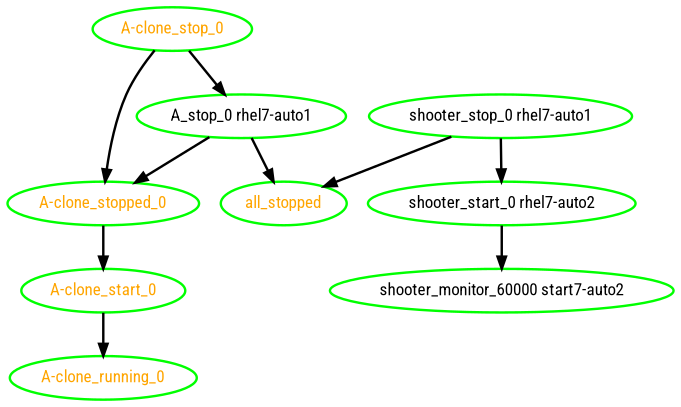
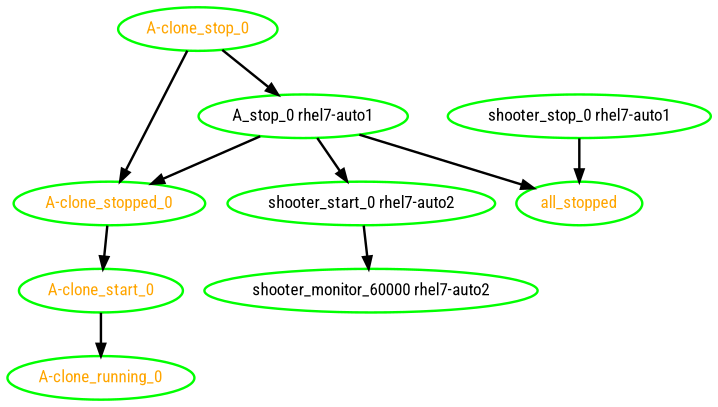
edge "shooter_stop_0 rhel7-auto1" -> "shooter_start_0 rhel7-auto2": now "A_stop_0 rhel7-auto1" -> "shooter_start_0 rhel7-auto2"
node "shooter_monitor_60000 start7-auto2": label "shooter_monitor_60000 start7-auto2" -> "shooter_monitor_60000 rhel7-auto2"
